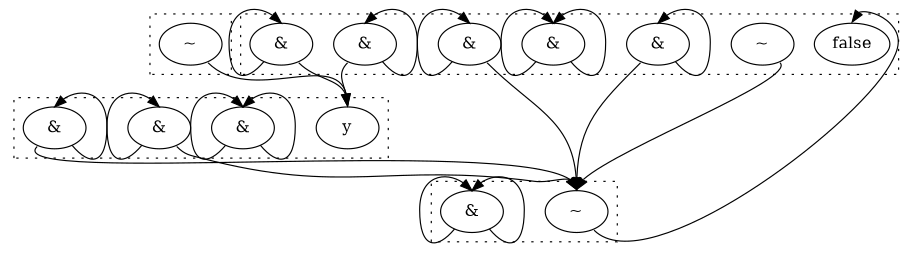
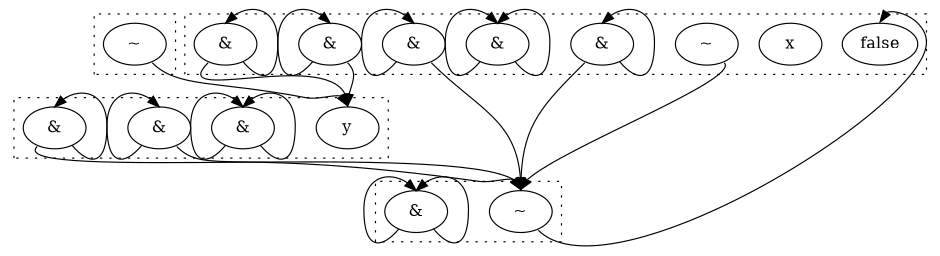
node "x": added
